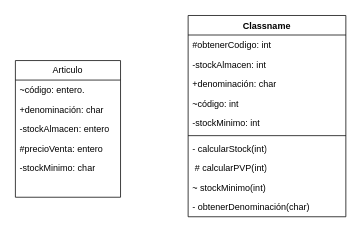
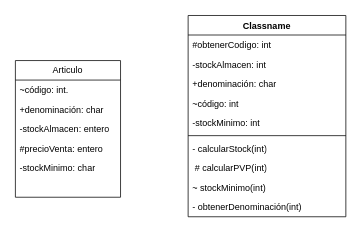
node "~código: entero.": label "~código: entero." -> "~código: int."
node "- obtenerDenominación(char)": label "- obtenerDenominación(char)" -> "- obtenerDenominación(int)"
